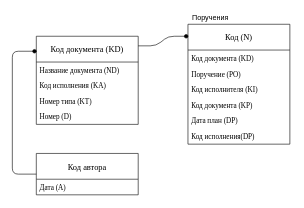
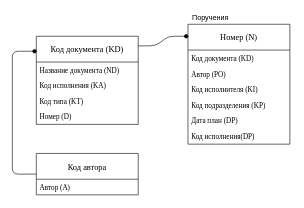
node "Код (N)": label "Код (N)" -> "Номер (N)"
node "Поручение (PO)": label "Поручение (PO)" -> "Автор (PO)"
node "Номер типа (KT)": label "Номер типа (KT)" -> "Код типа (KT)"
node "Код документа (KP)": label "Код документа (KP)" -> "Код подразделения (KP)"
node "Дата (A)": label "Дата (A)" -> "Автор (A)"
